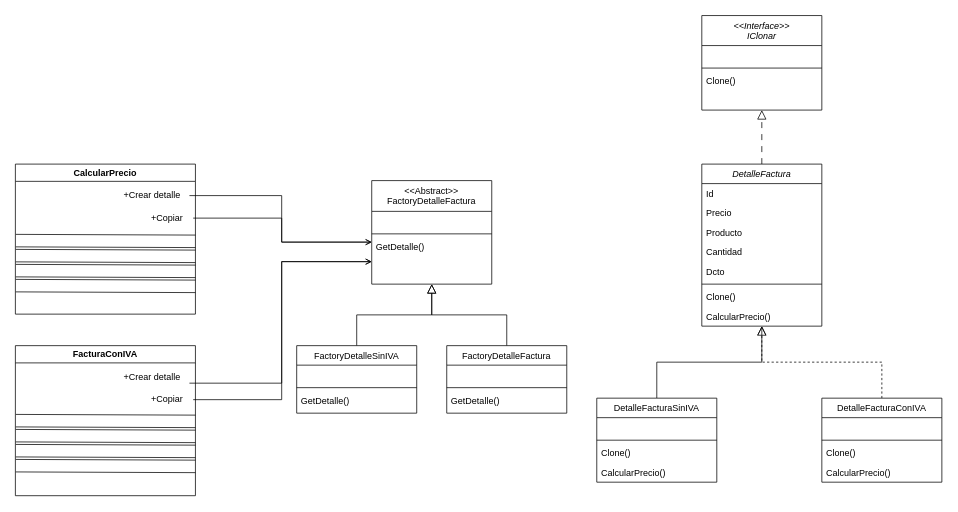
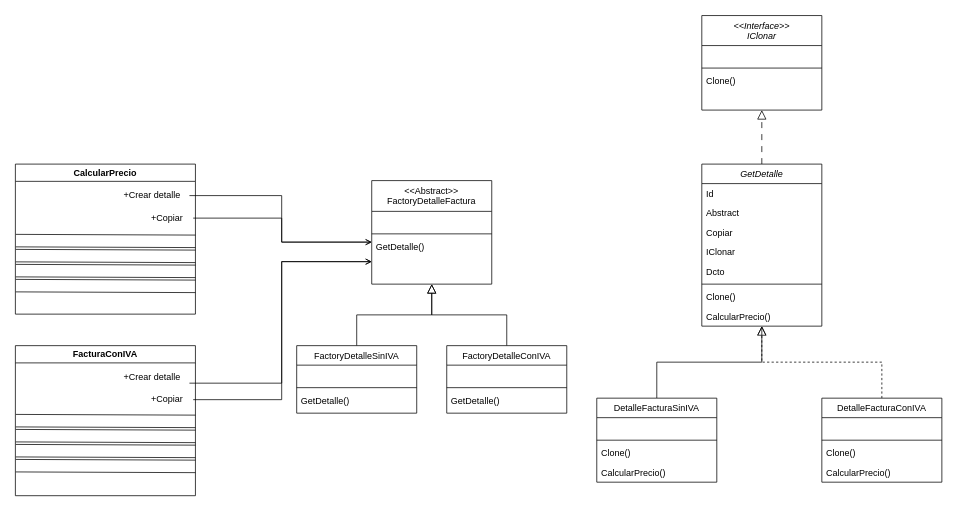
node "DetalleFactura": label "DetalleFactura" -> "GetDetalle"
node "Precio": label "Precio" -> "Abstract"
node "Producto": label "Producto" -> "Copiar"
node "Cantidad": label "Cantidad" -> "IClonar"
node "FactoryDetalleFactura": label "FactoryDetalleFactura" -> "FactoryDetalleConIVA"
